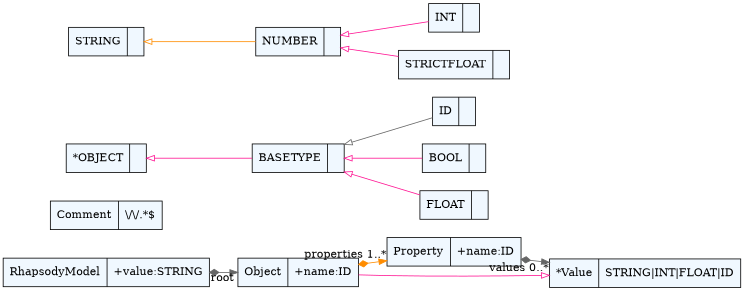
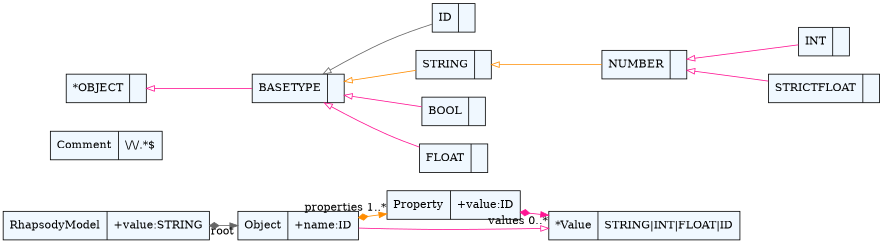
edge "STRING" -> "BASETYPE": added
node "Property": text "+name:ID" -> "+value:ID"
edge "Property" -- "*Value": color gray40 -> deeppink
